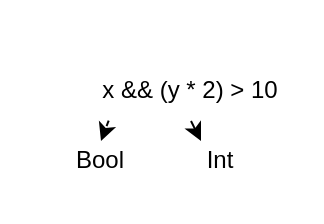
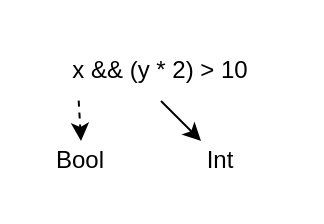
node "x && (y * 2) > 10": moved (191, 91) -> (161, 71)
node "Bool": moved (101, 161) -> (81, 161)
